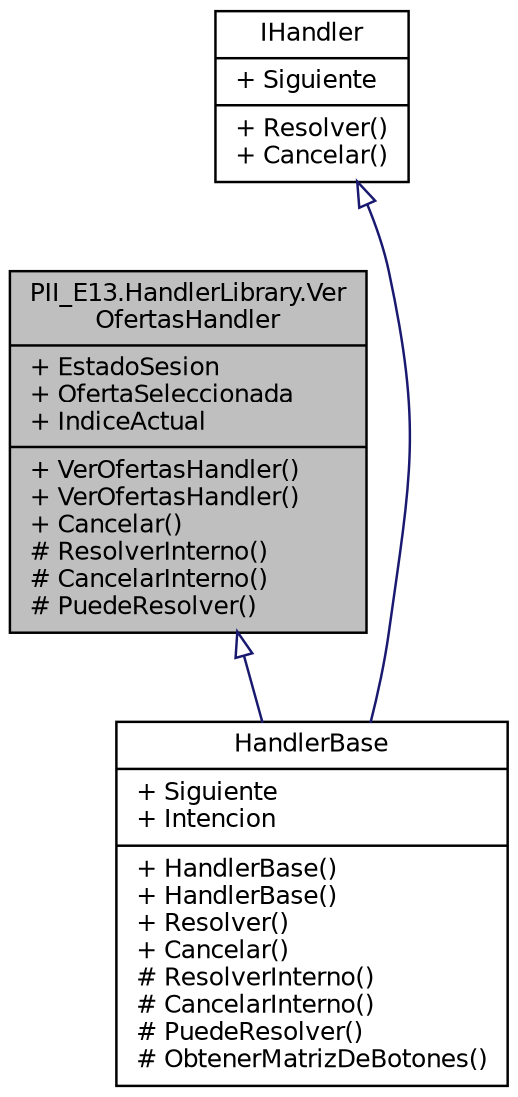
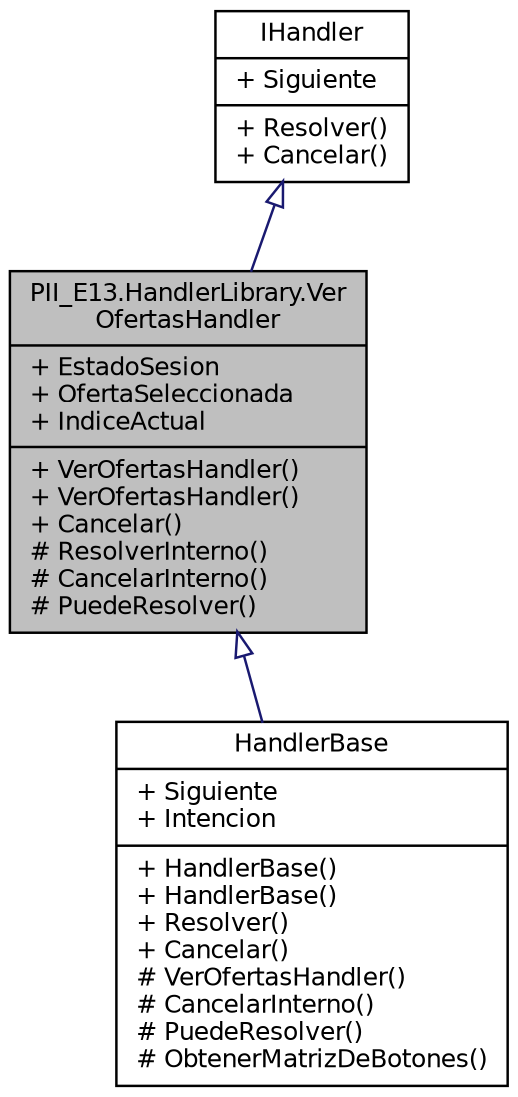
edge "HandlerBase" -> "IHandler": now "PII_E13.HandlerLibrary.Ver" -> "IHandler"
node "HandlerBase": text "# ResolverInterno()" -> "# VerOfertasHandler()"
